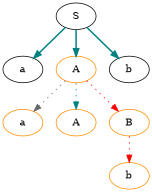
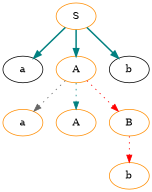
node "S": color black -> darkorange
